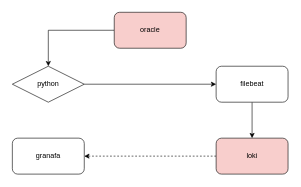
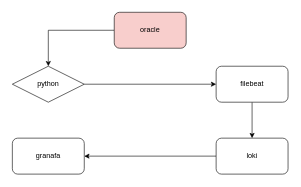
edge "loki" -> "granafa": style dashed -> solid
node "loki": fillcolor #f8cecc -> #ffffff
